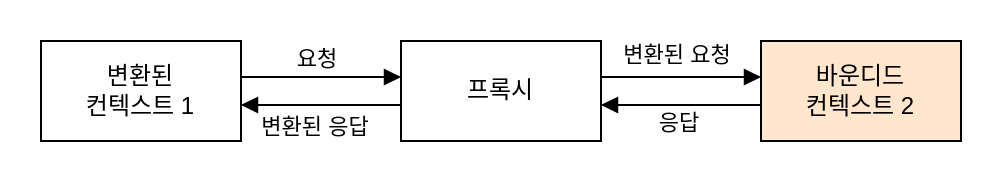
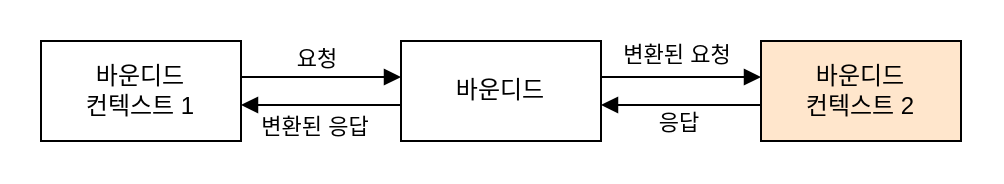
node "변환된 컨텍스트 1": label "변환된 컨텍스트 1" -> "바운디드 컨텍스트 1"
node "프록시": label "프록시" -> "바운디드"
